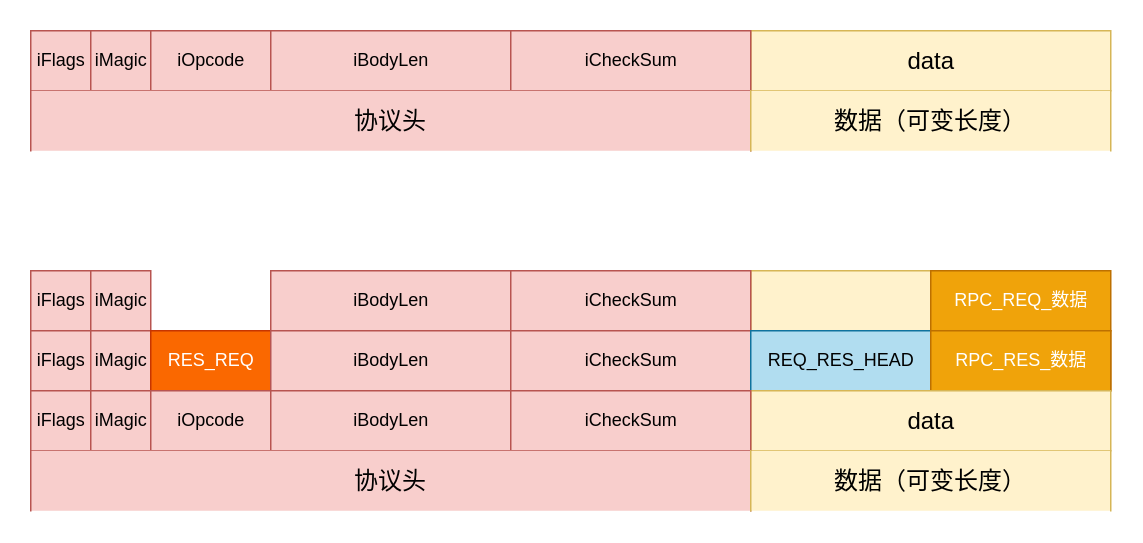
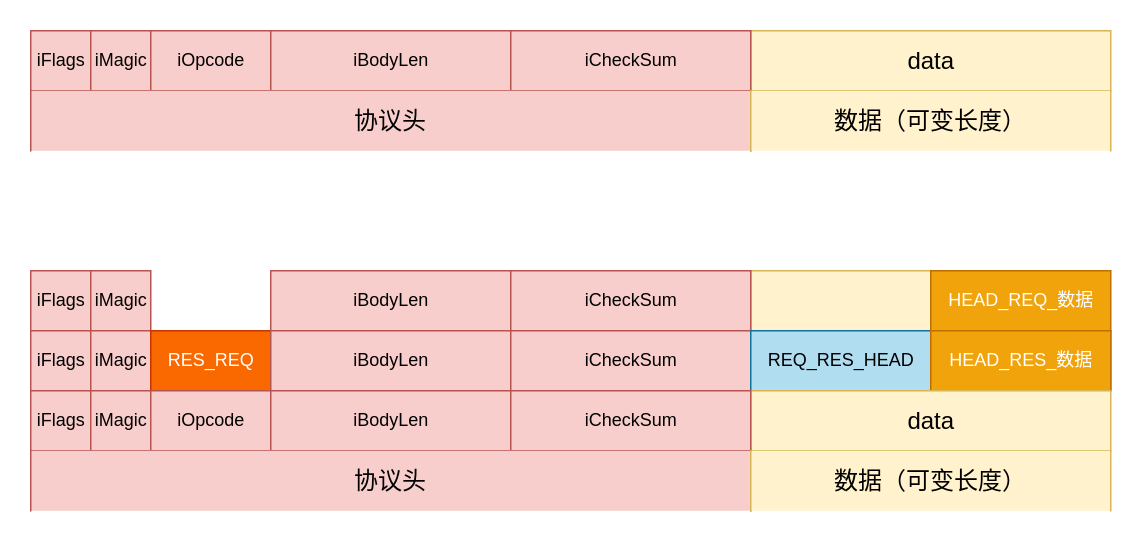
node "RPC_REQ_数据": label "RPC_REQ_数据" -> "HEAD_REQ_数据"
node "RPC_RES_数据": label "RPC_RES_数据" -> "HEAD_RES_数据"
